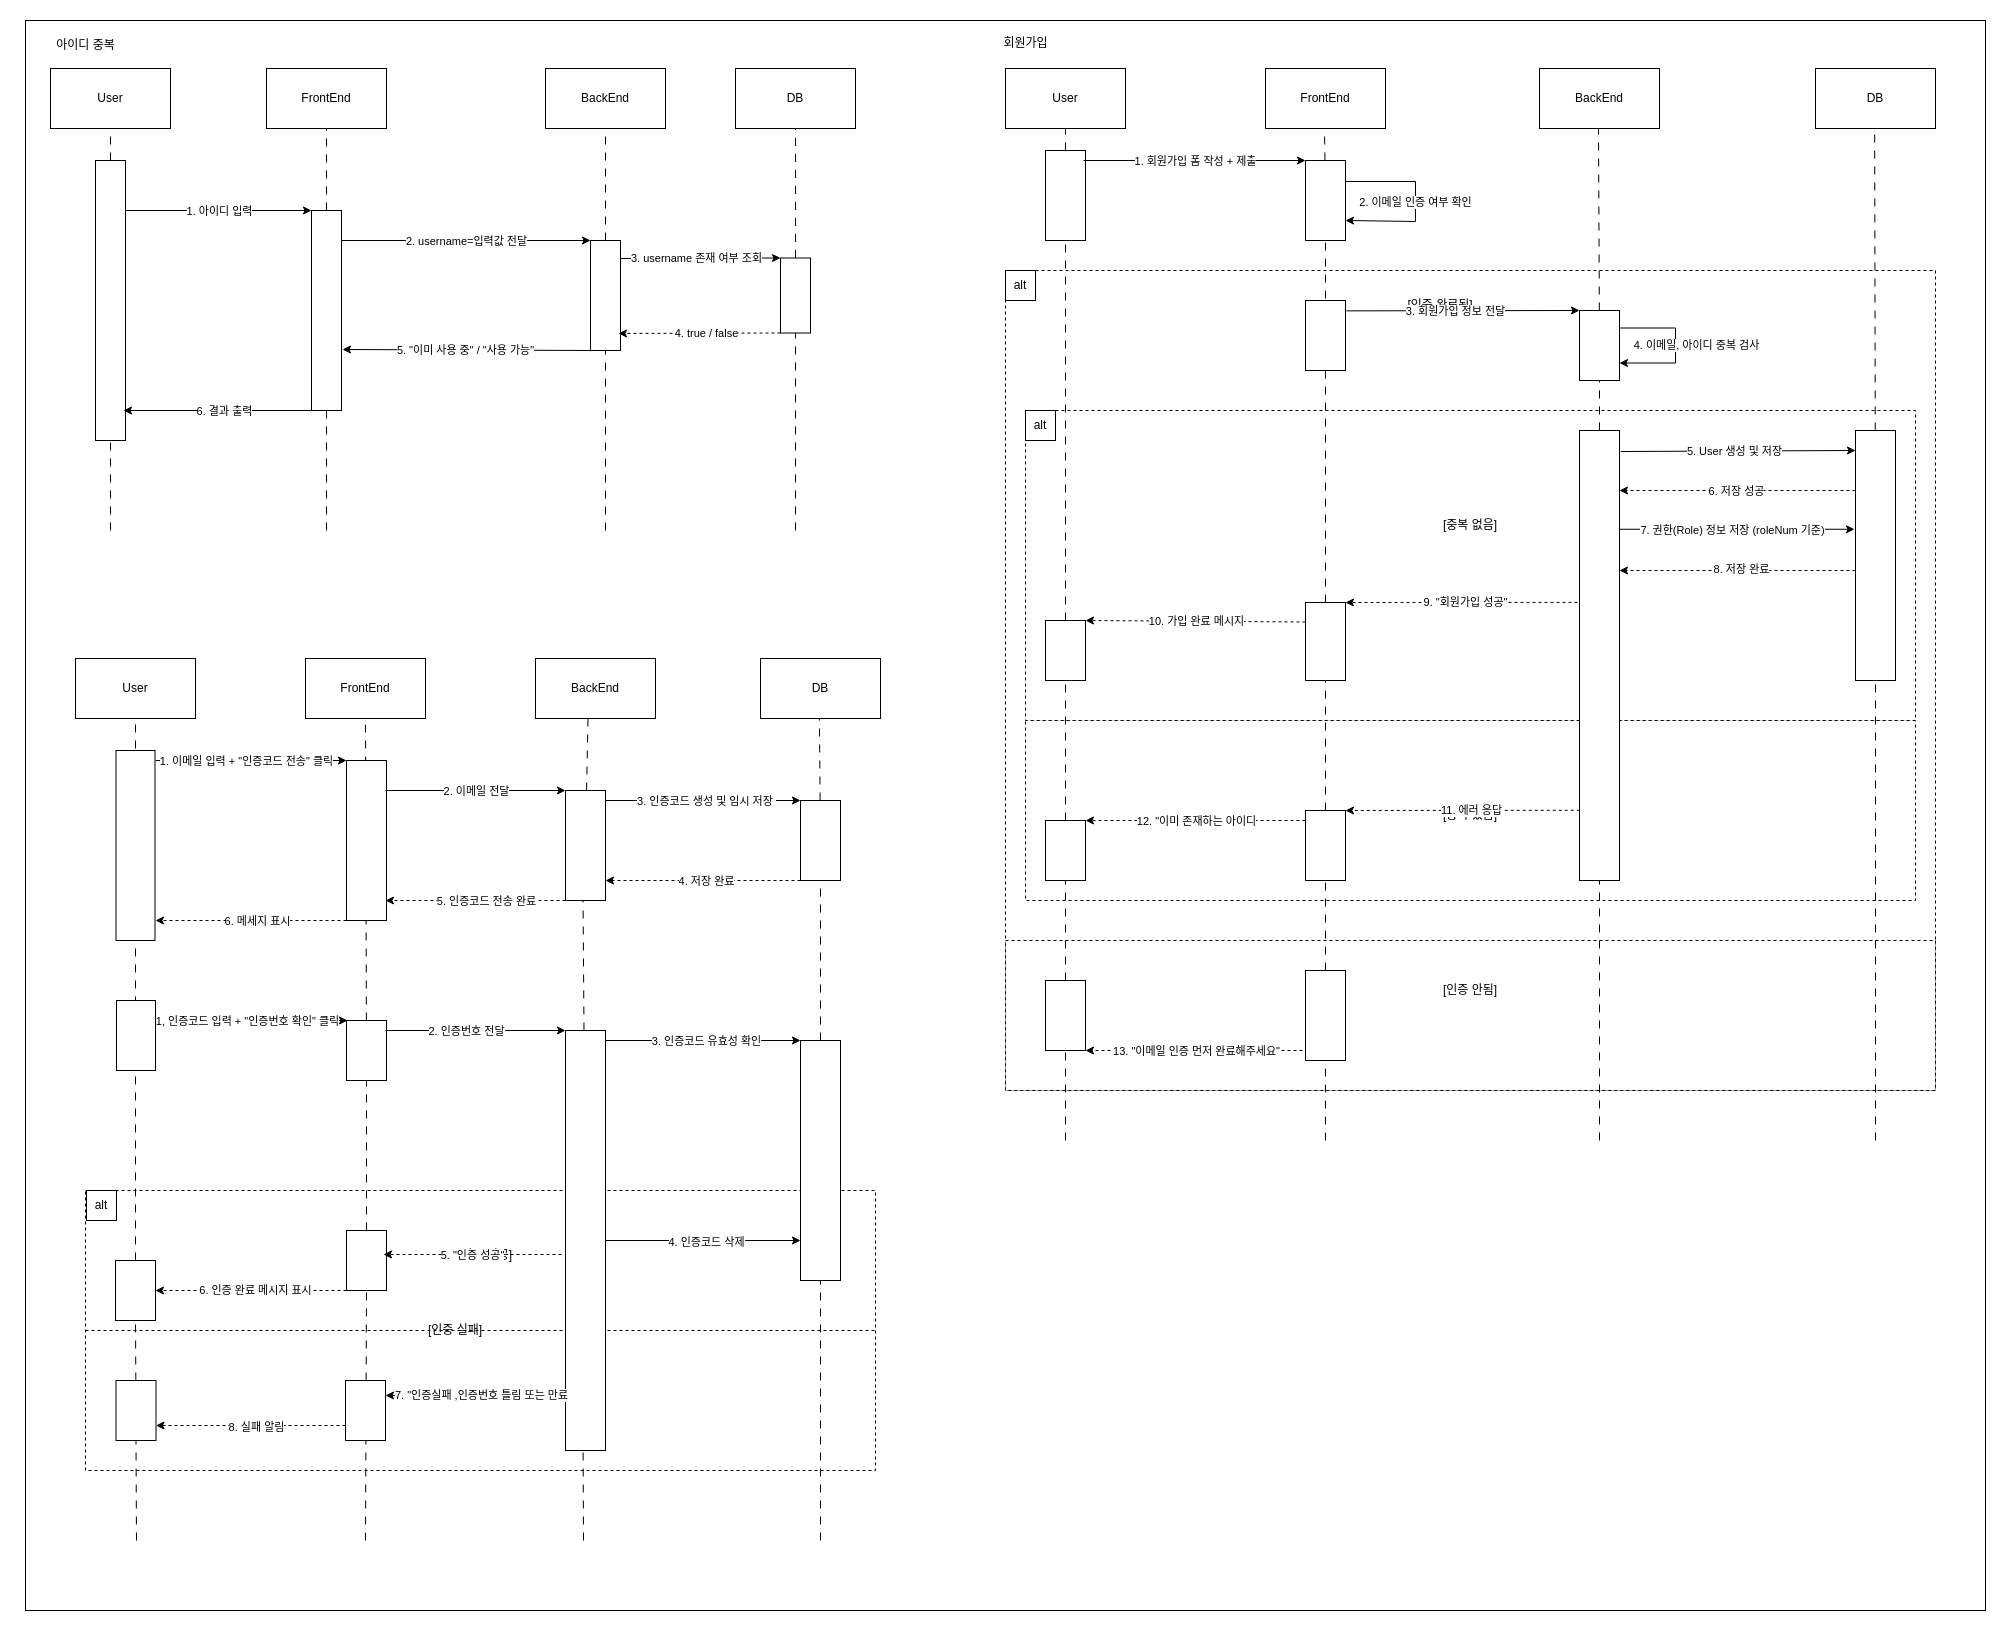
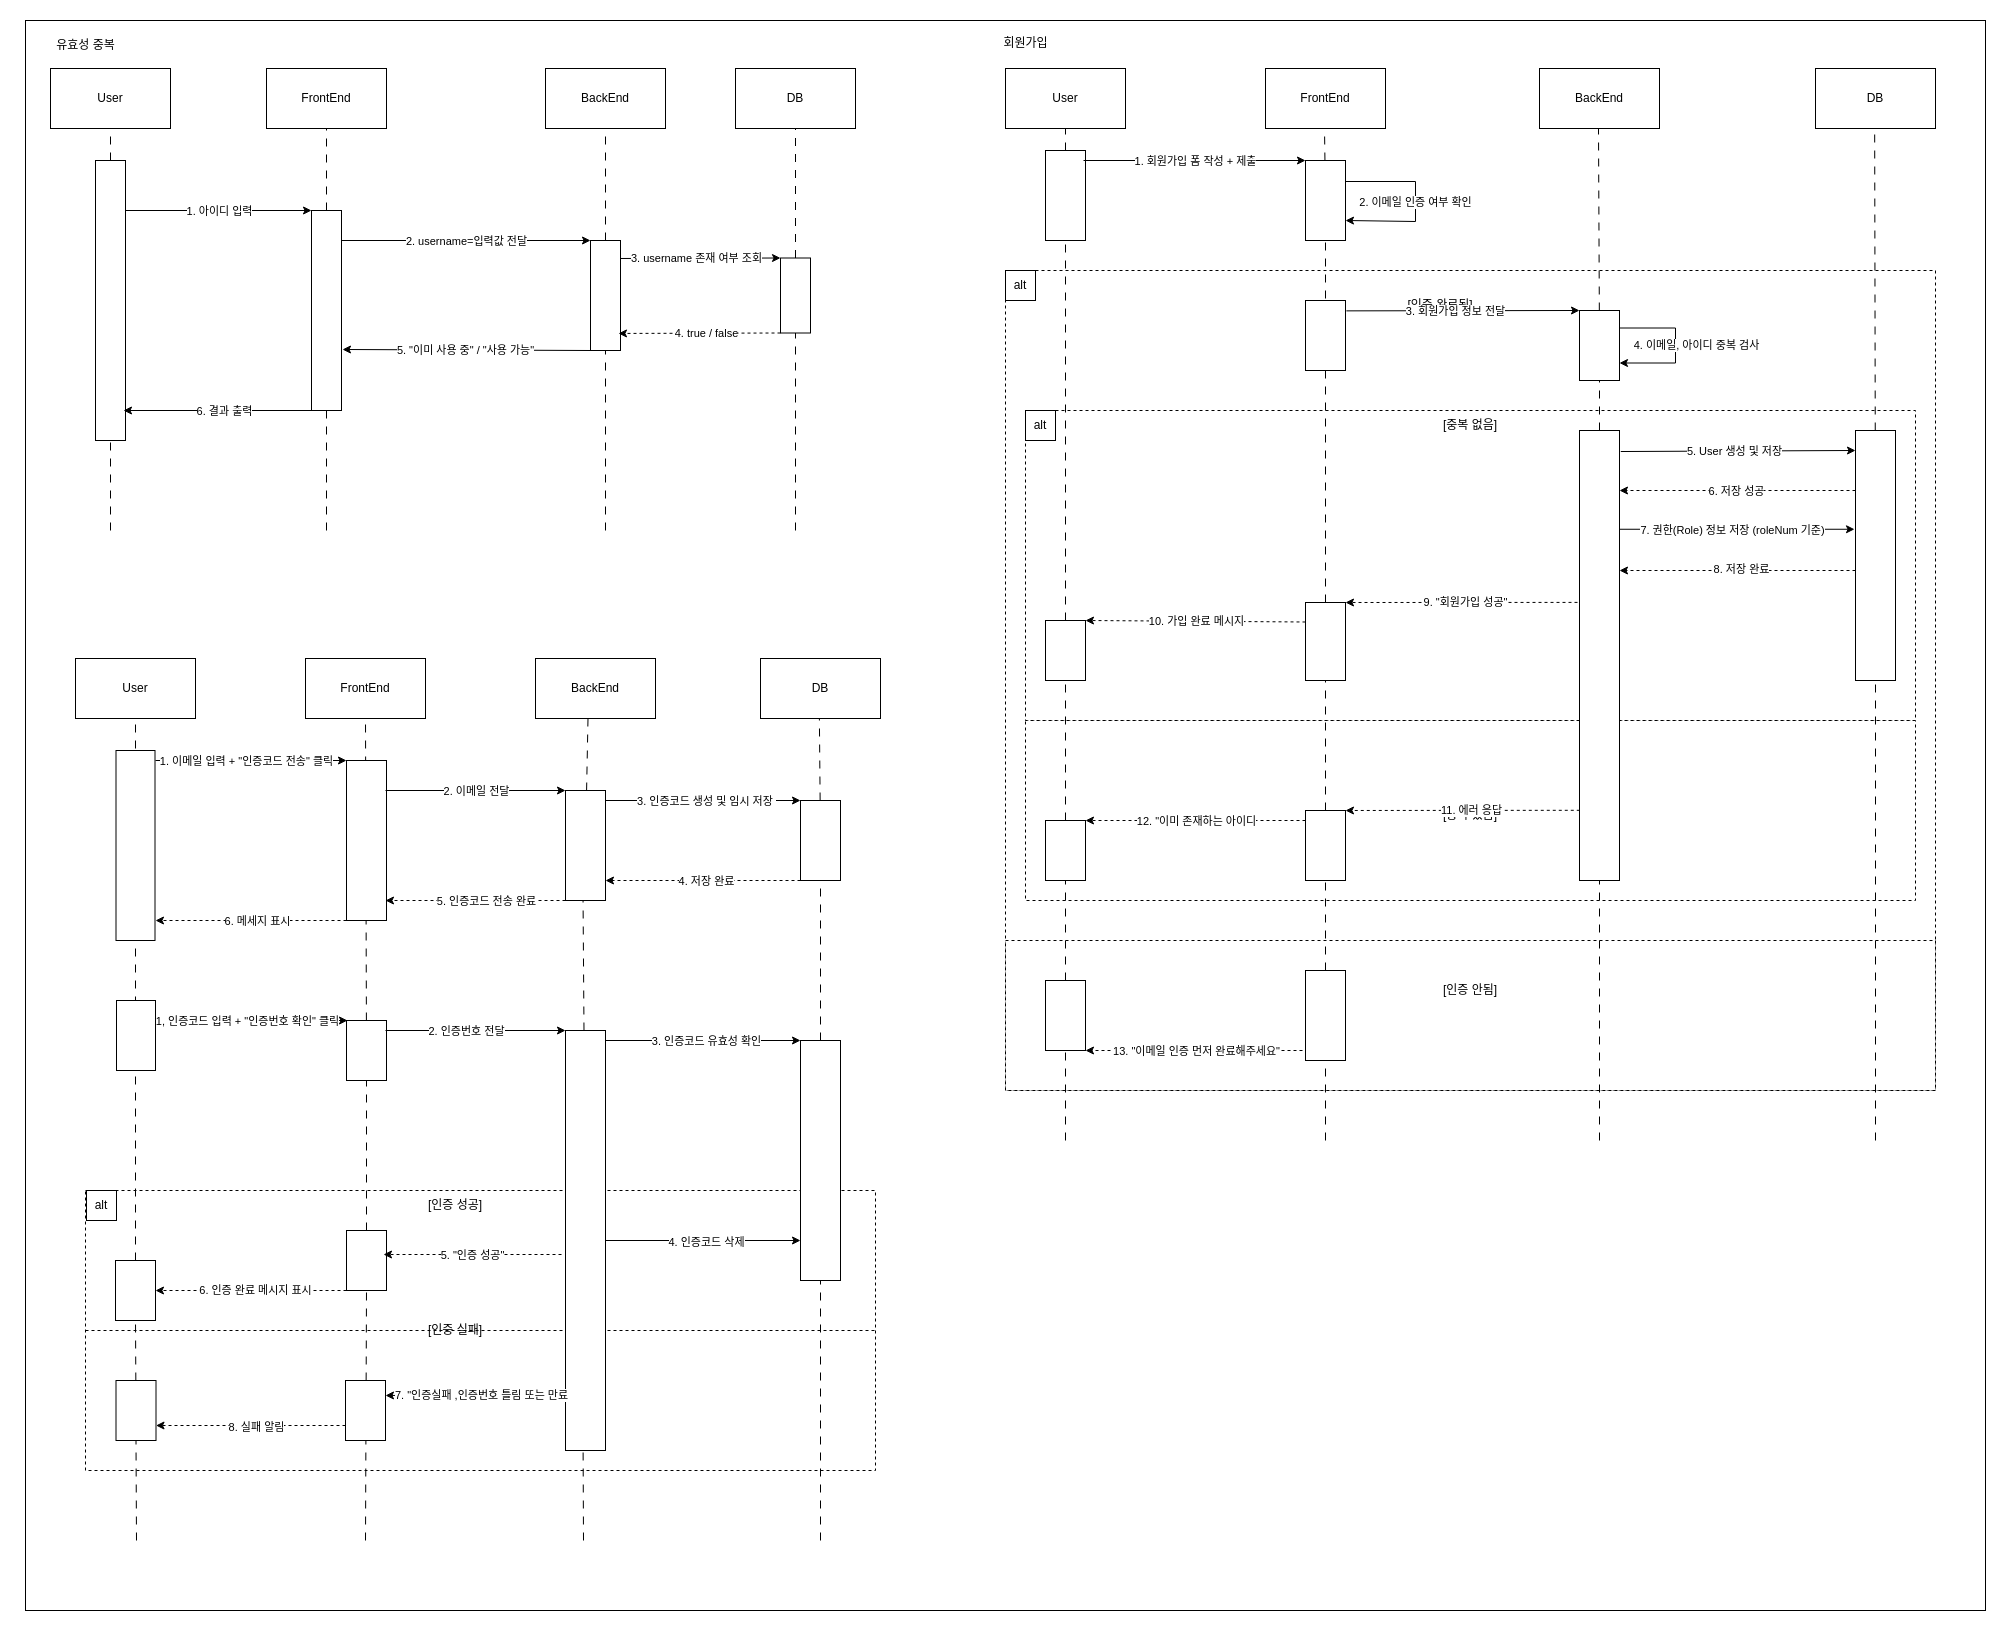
node "아이디 중복": label "아이디 중복" -> "유효성 중복"
node "[중복 없음]": moved (1471, 526) -> (1471, 426)
node "[인증 성공]": moved (486, 1256) -> (456, 1206)
